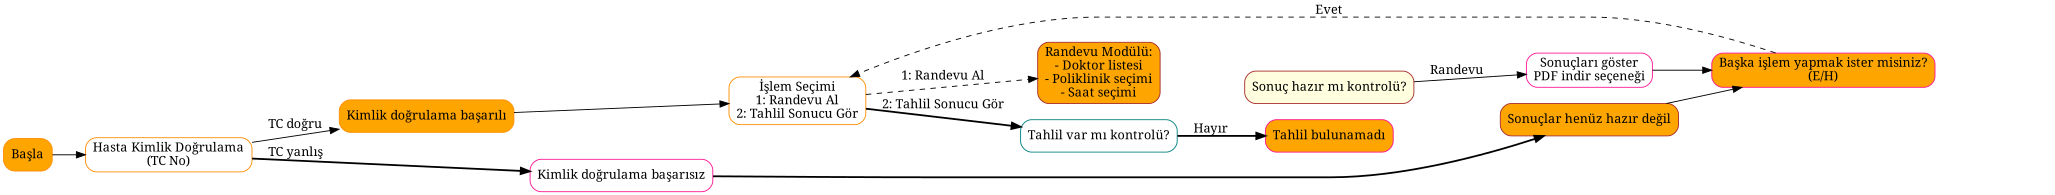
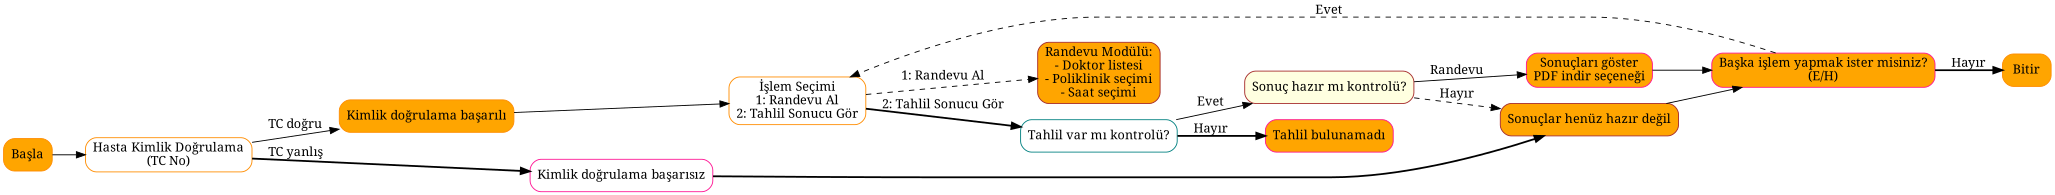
node "Sonuçları göster PDF indir seçeneği": fillcolor white -> orange
node "Bitir": added
edge "Sonuç hazır mı kontrolü?" -> "Sonuçlar henüz hazır değil": added, label "Hayır"
edge "Tahlil var mı kontrolü?" -> "Sonuç hazır mı kontrolü?": added, label "Evet"
